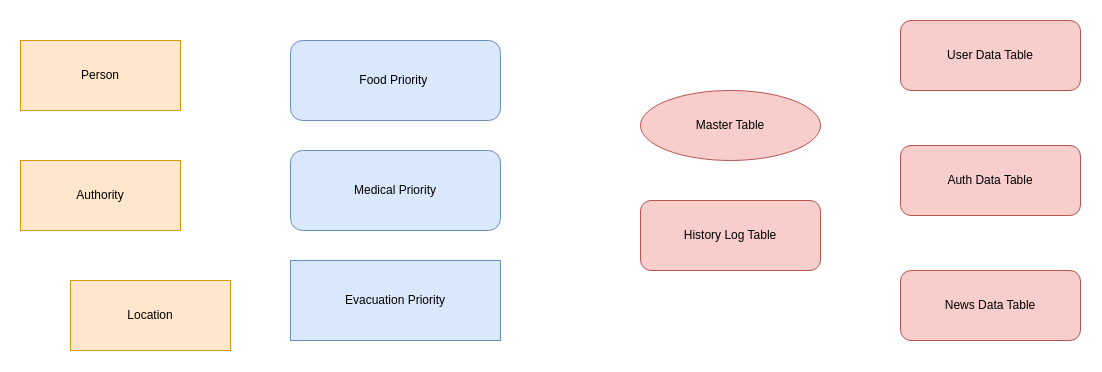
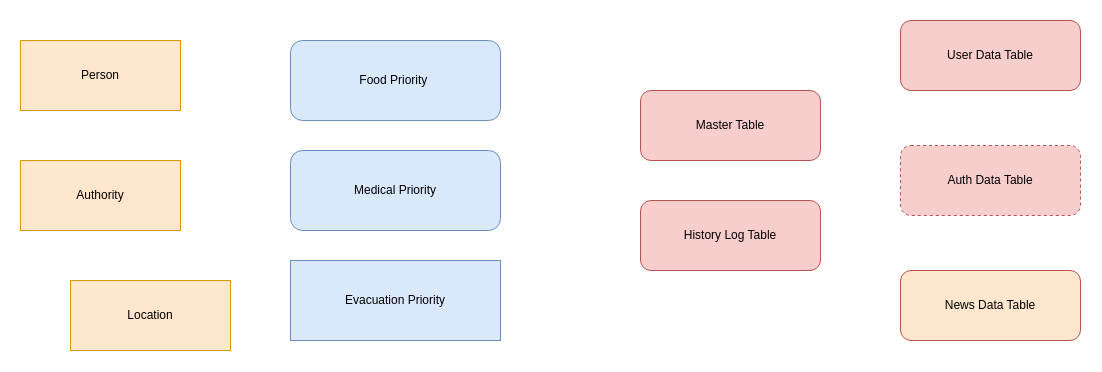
node "Master Table": shape ellipse -> rounded rectangle
node "Auth Data Table": style solid -> dashed
node "News Data Table": fillcolor #f8cecc -> #ffe6cc
